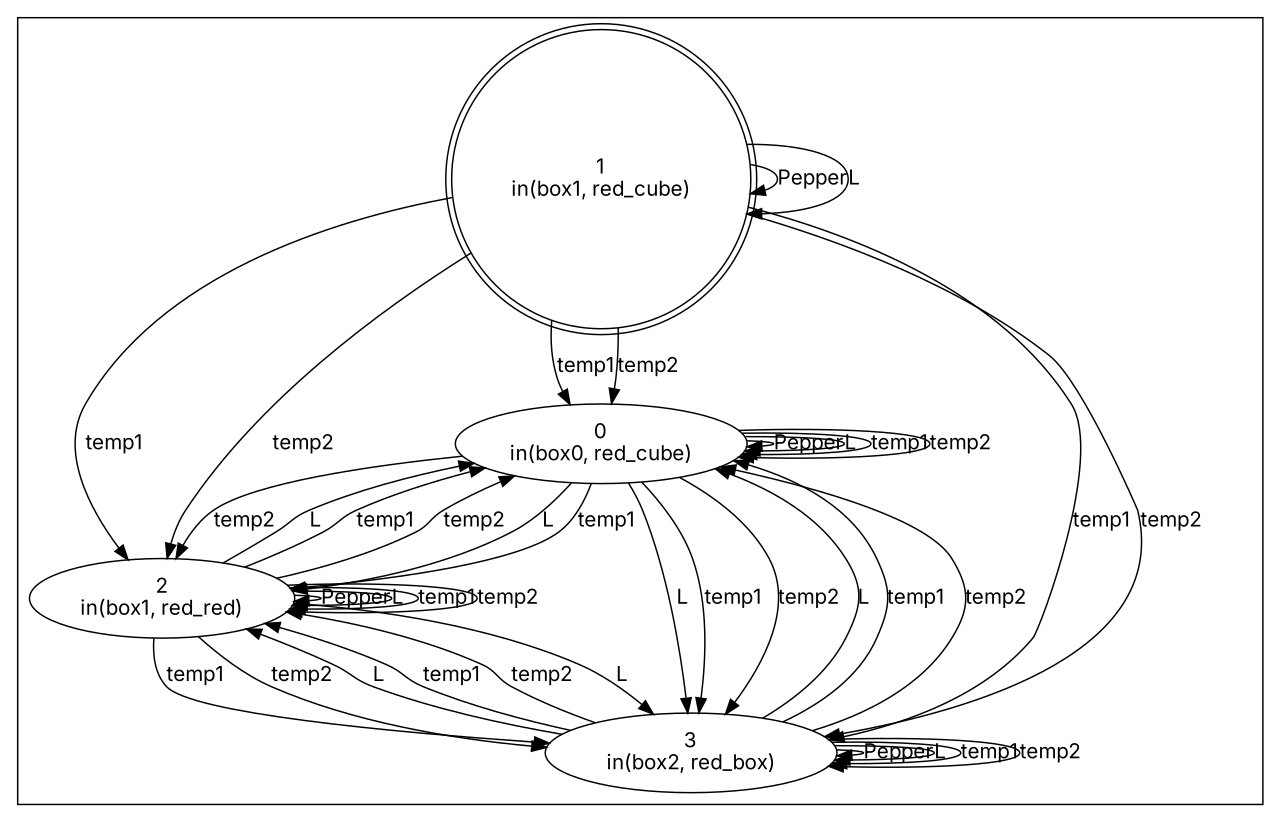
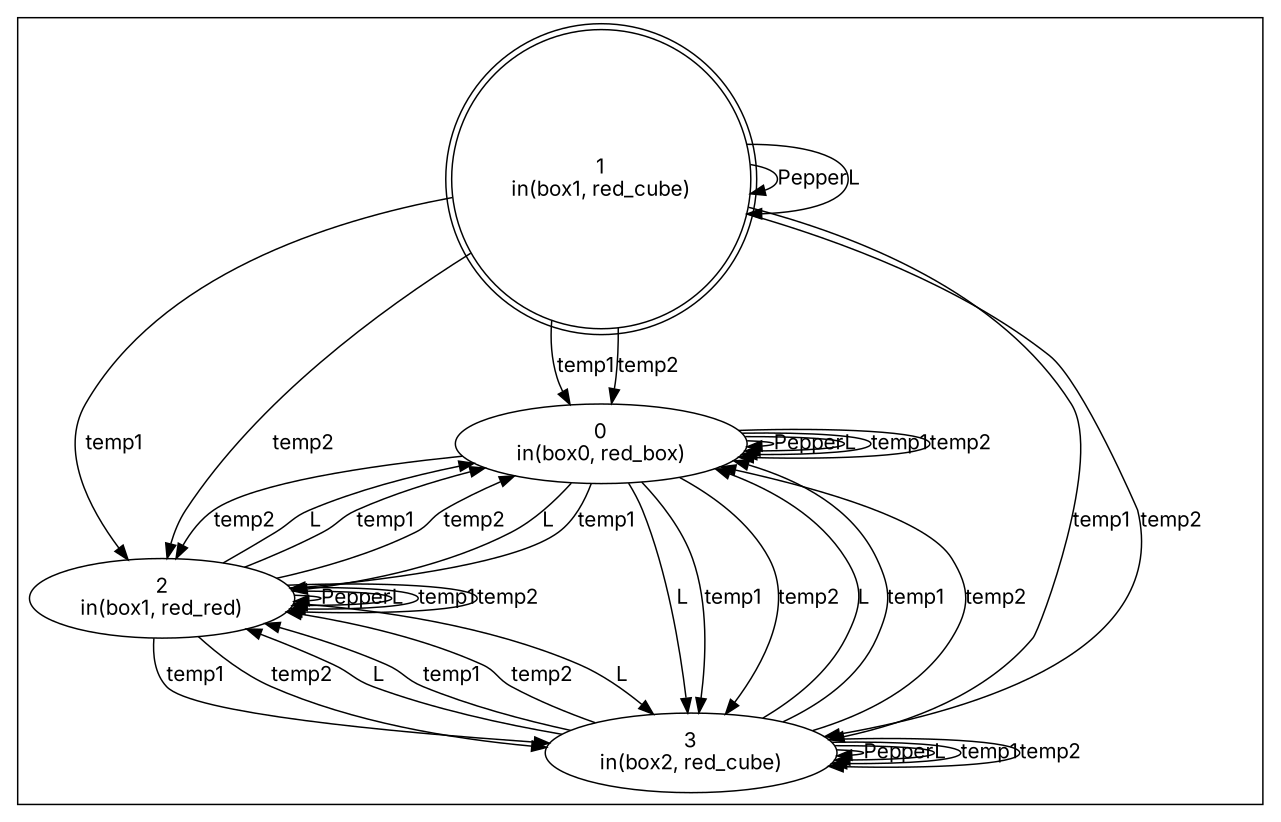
node "0 in(box0, red_cube)": label "0 in(box0, red_cube)" -> "0 in(box0, red_box)"
node "3 in(box2, red_box)": label "3 in(box2, red_box)" -> "3 in(box2, red_cube)"
